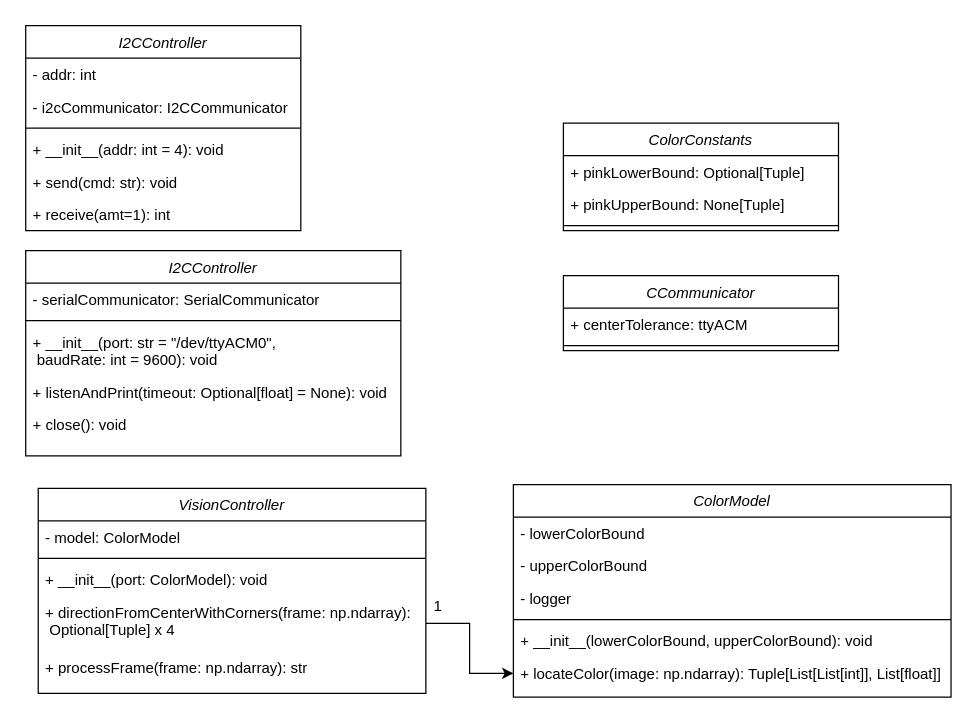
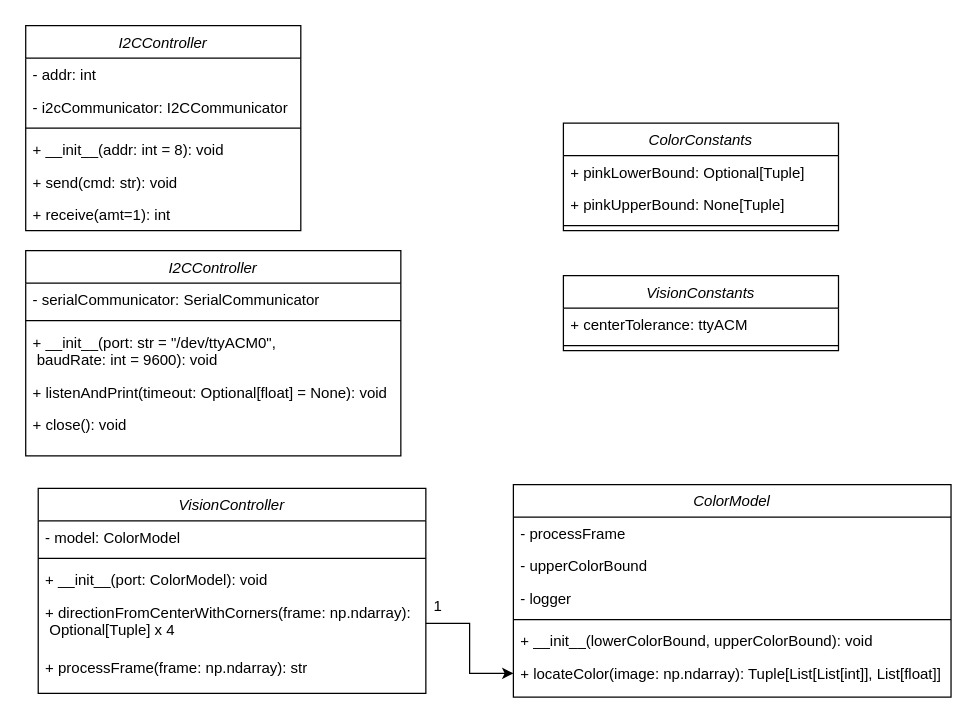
node "+ __init__(addr: int = 4): void": label "+ __init__(addr: int = 4): void" -> "+ __init__(addr: int = 8): void"
node "CCommunicator": label "CCommunicator" -> "VisionConstants"
node "- lowerColorBound": label "- lowerColorBound" -> "- processFrame"
